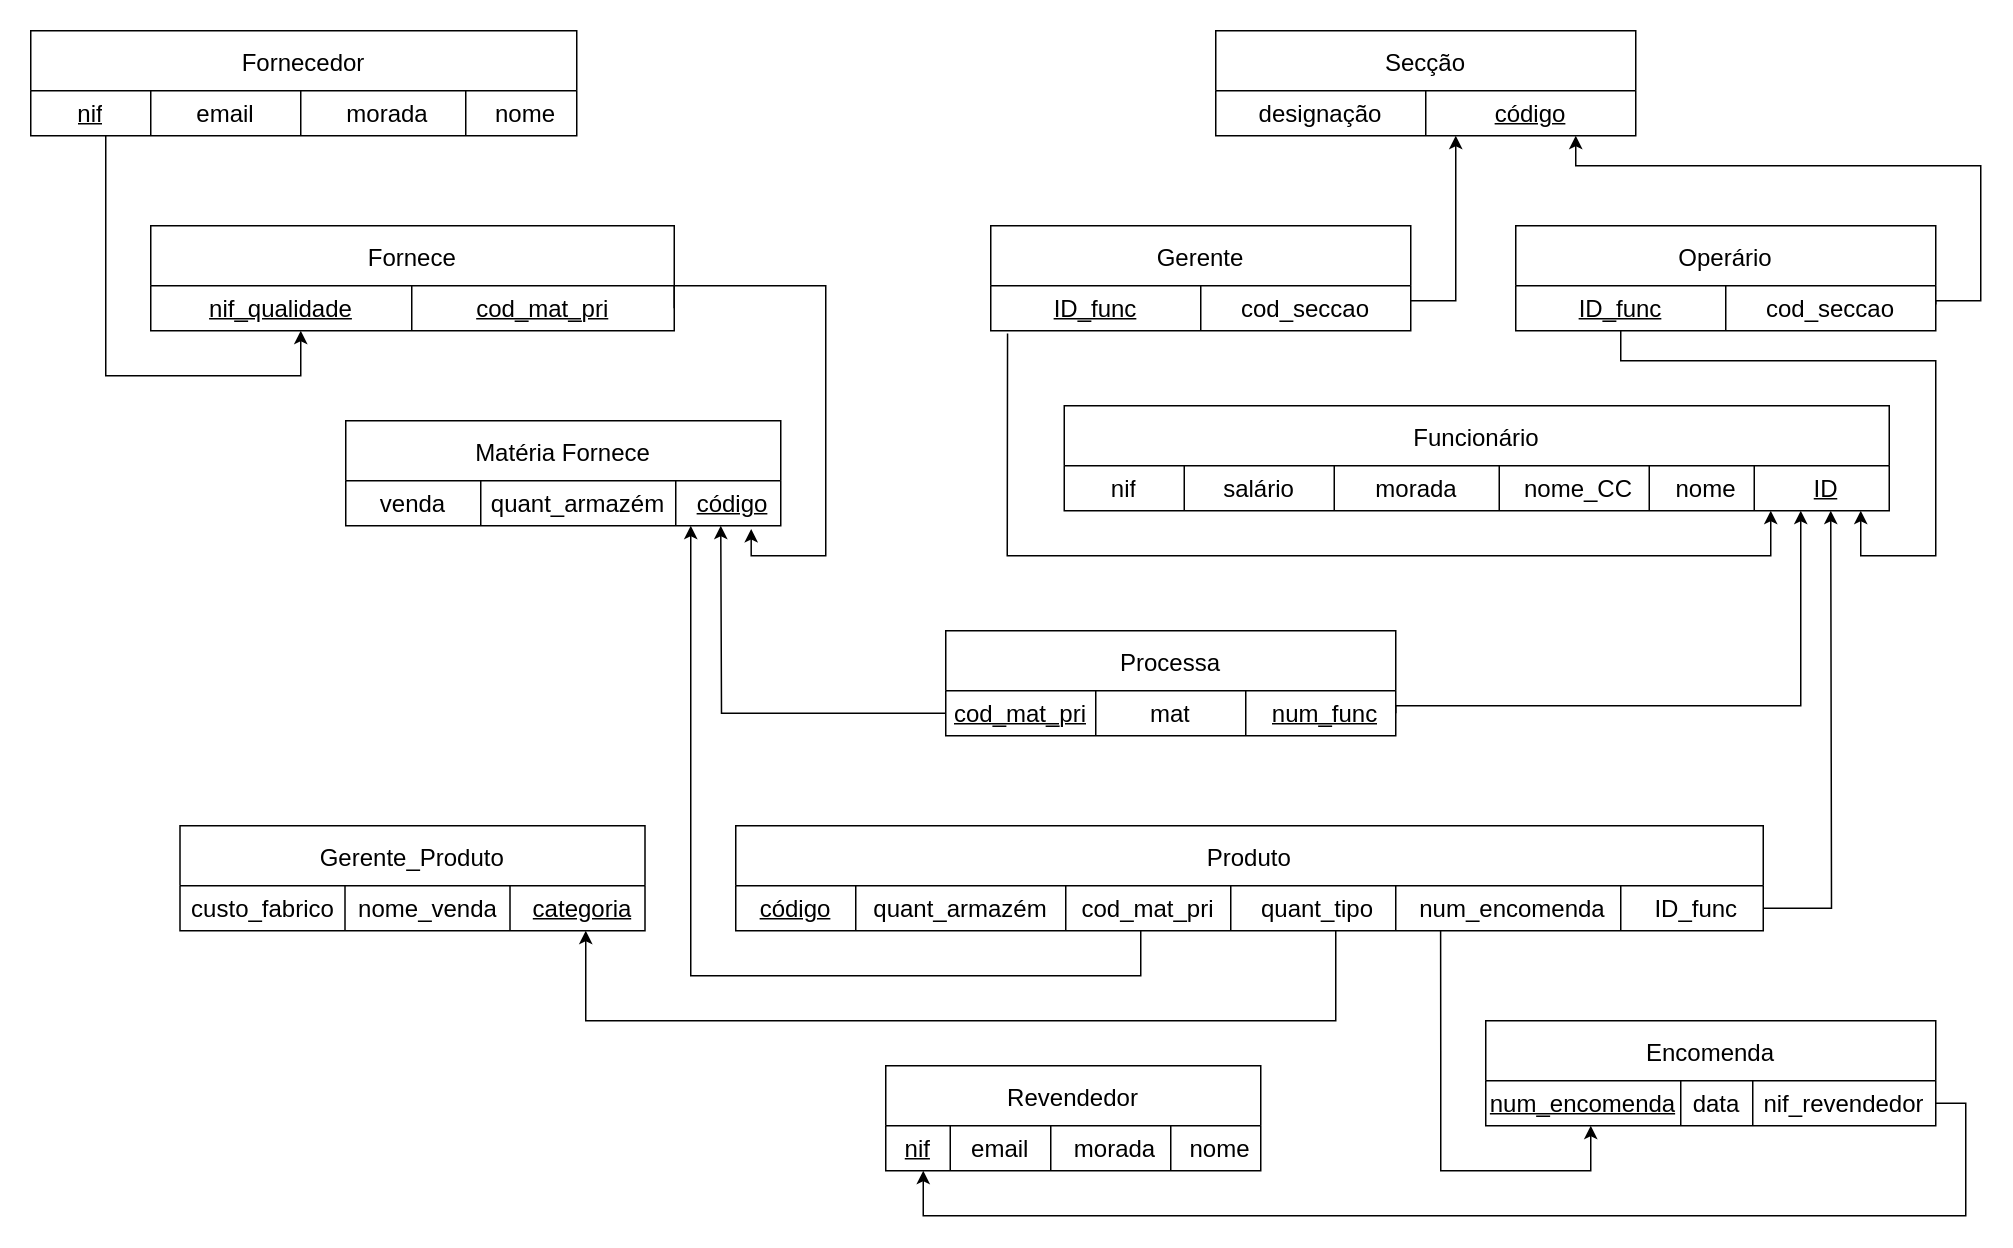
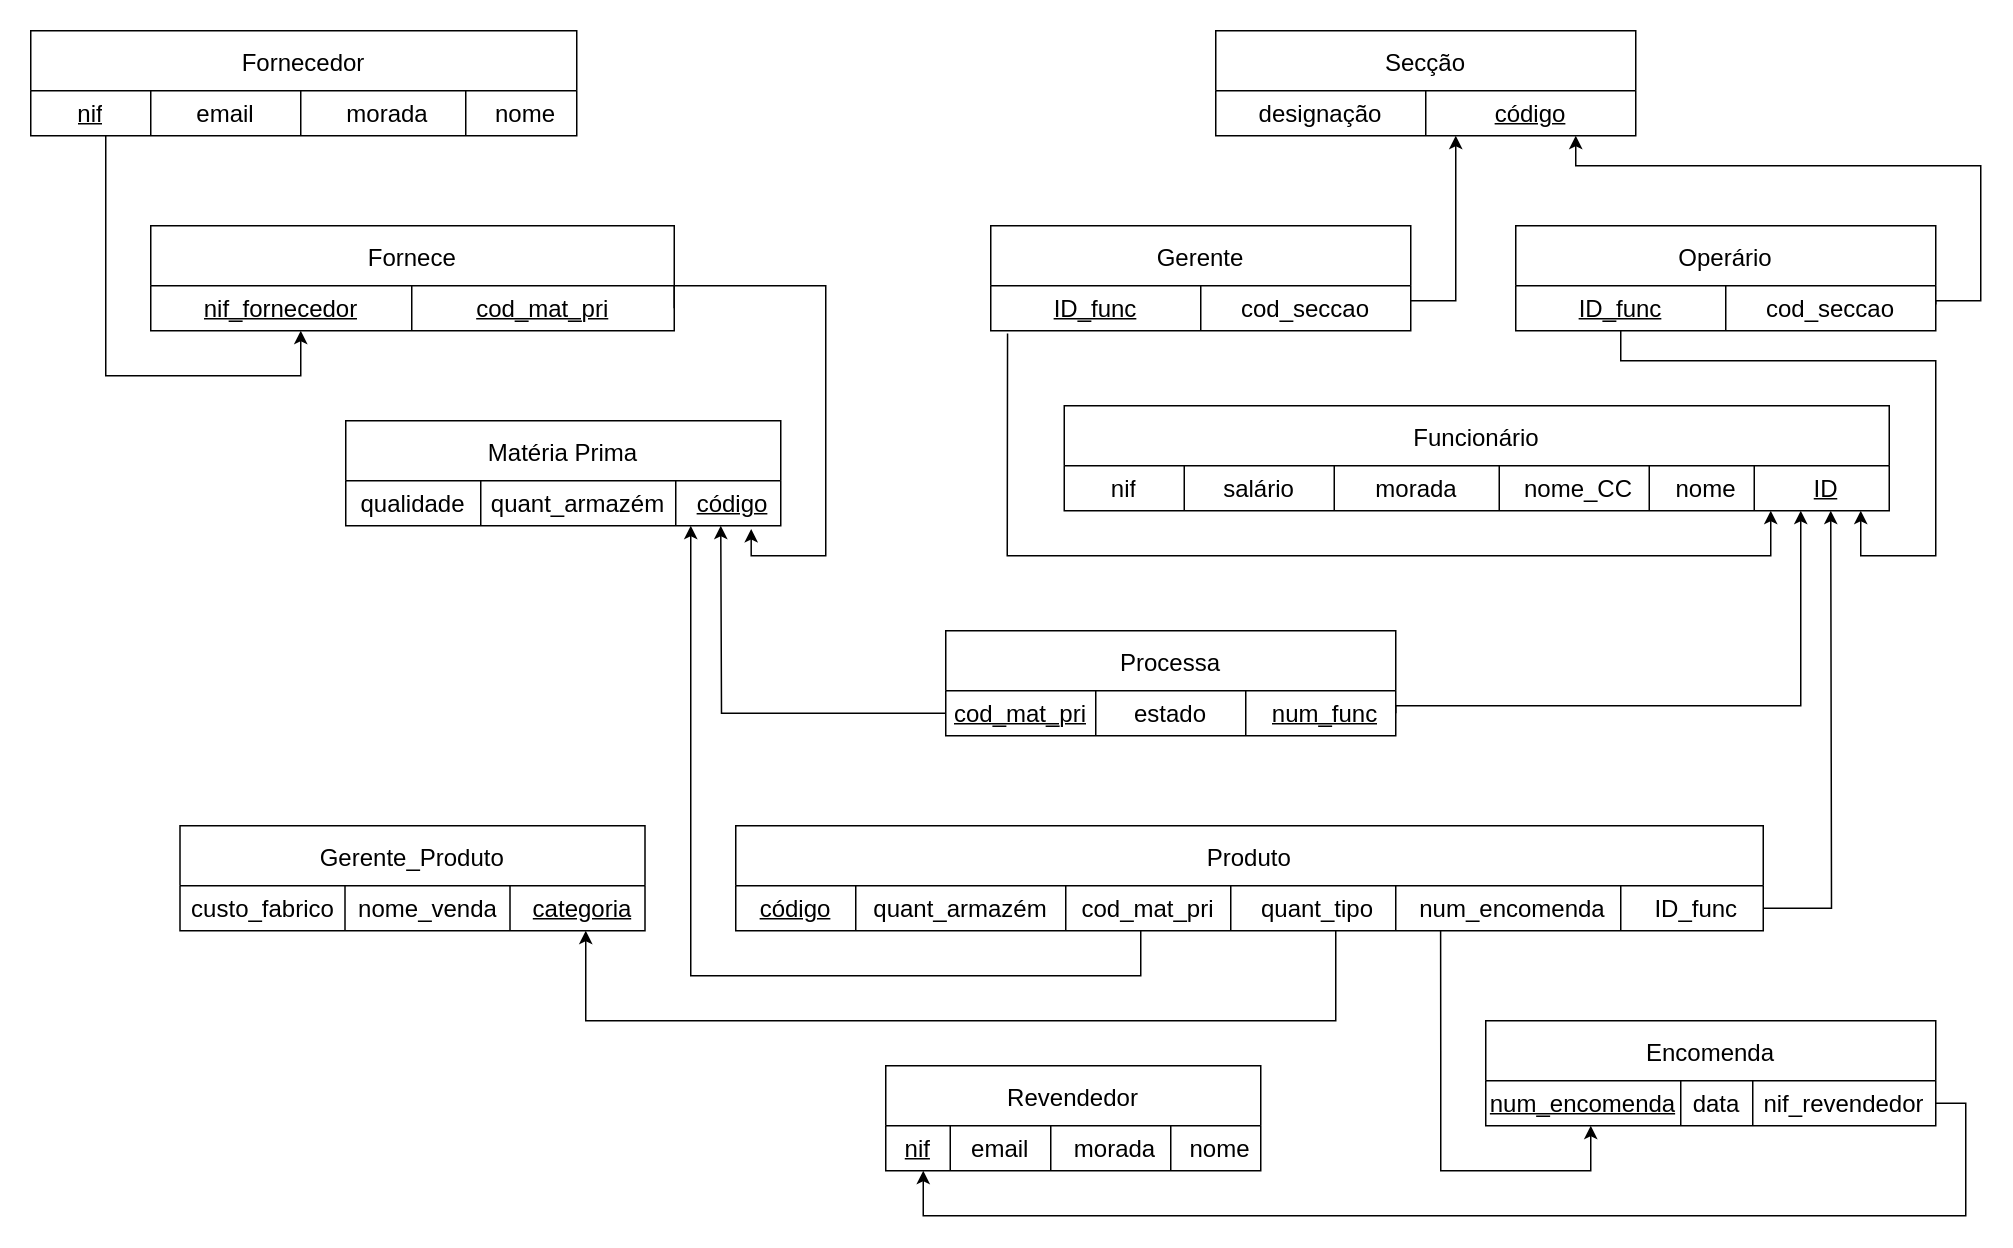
node "nif_qualidade": label "nif_qualidade" -> "nif_fornecedor"
node "Matéria Fornece": label "Matéria Fornece" -> "Matéria Prima"
node "venda": label "venda" -> "qualidade"
node "mat": label "mat" -> "estado"
